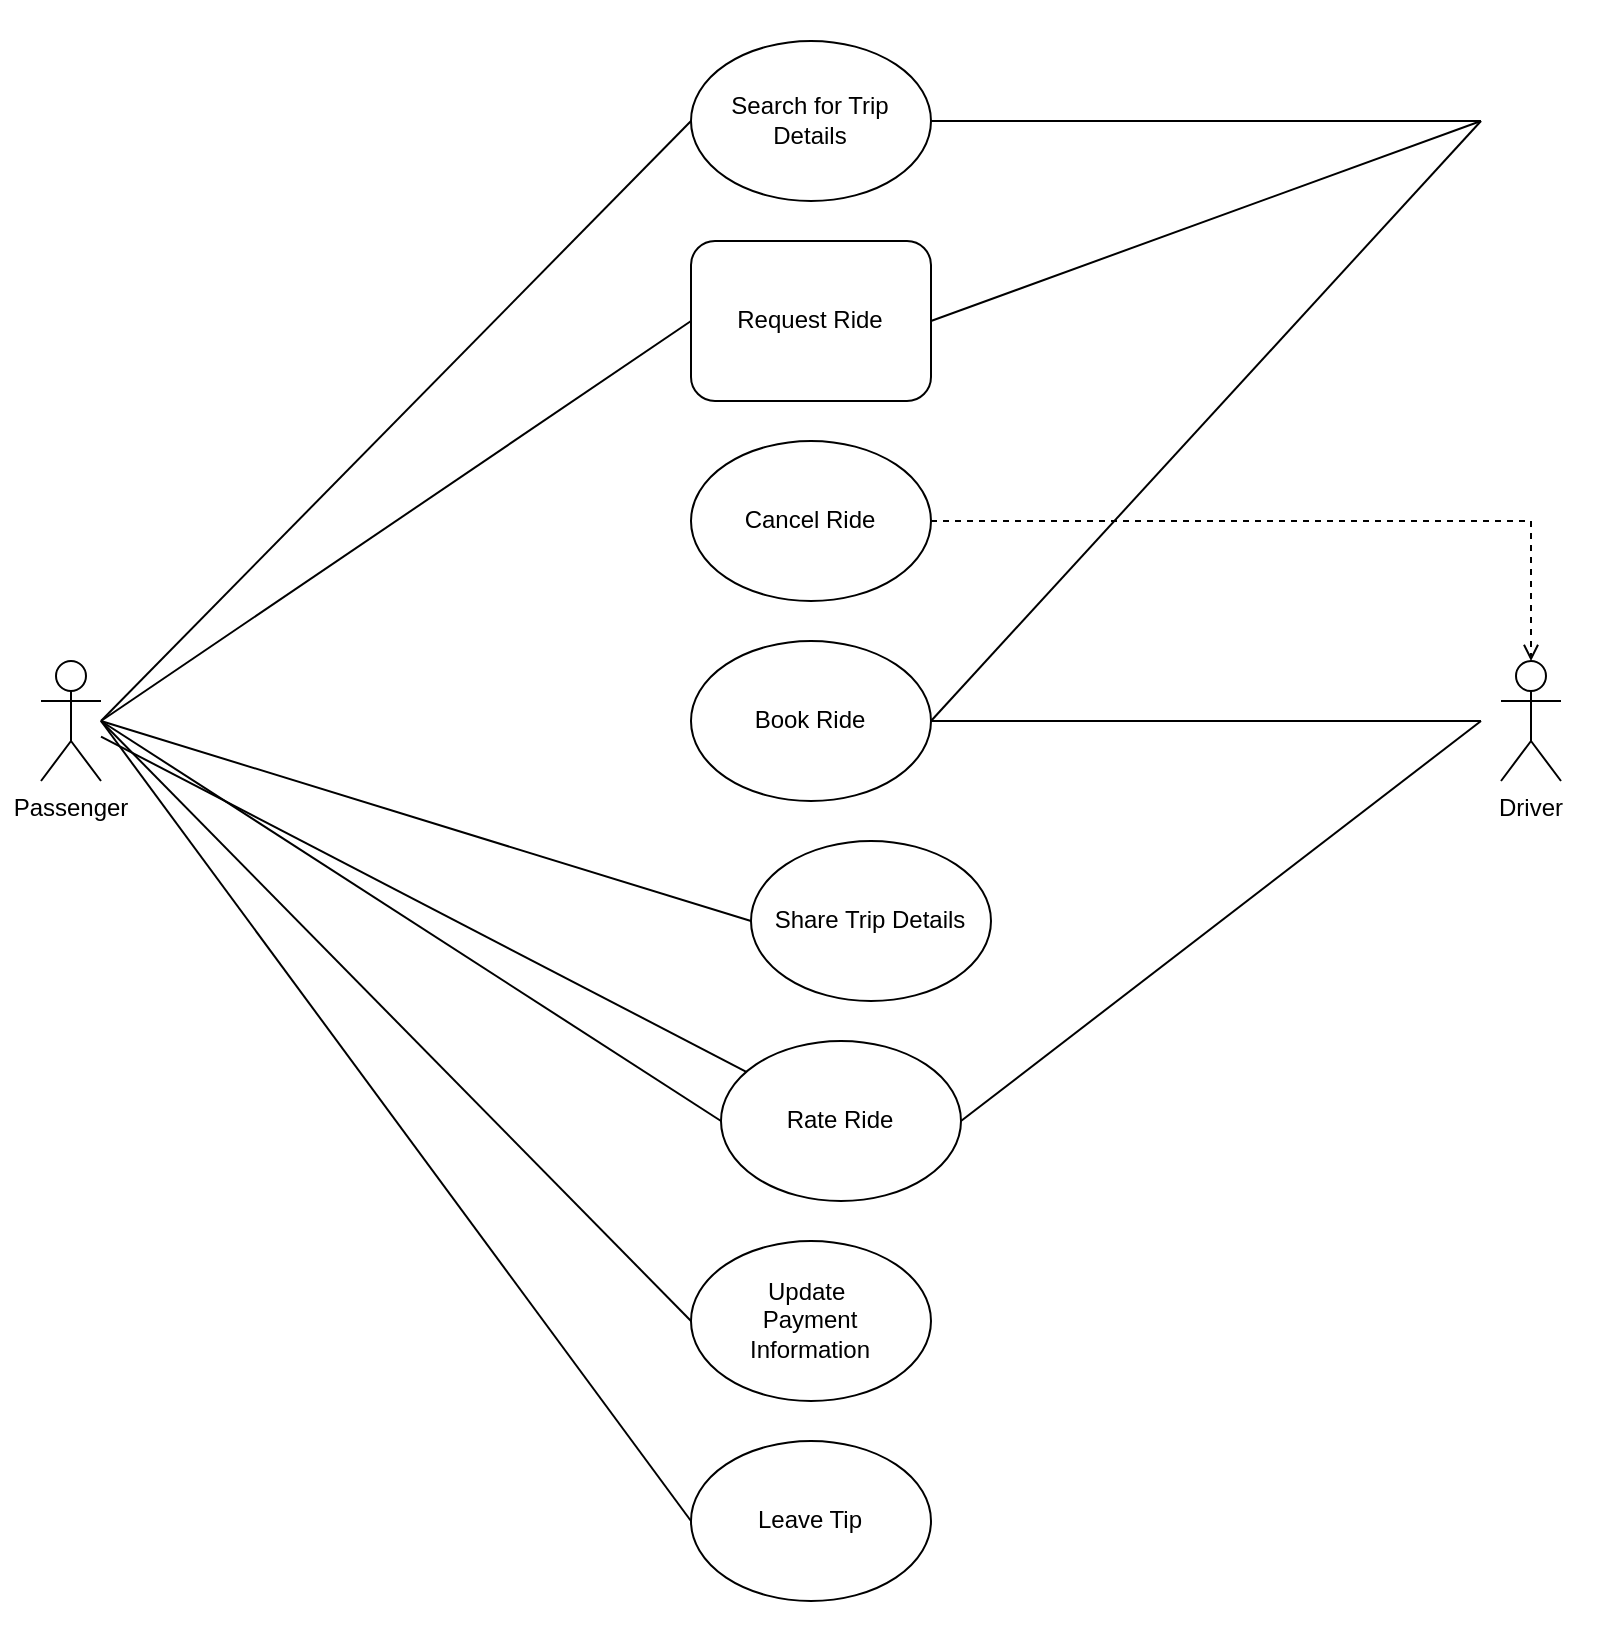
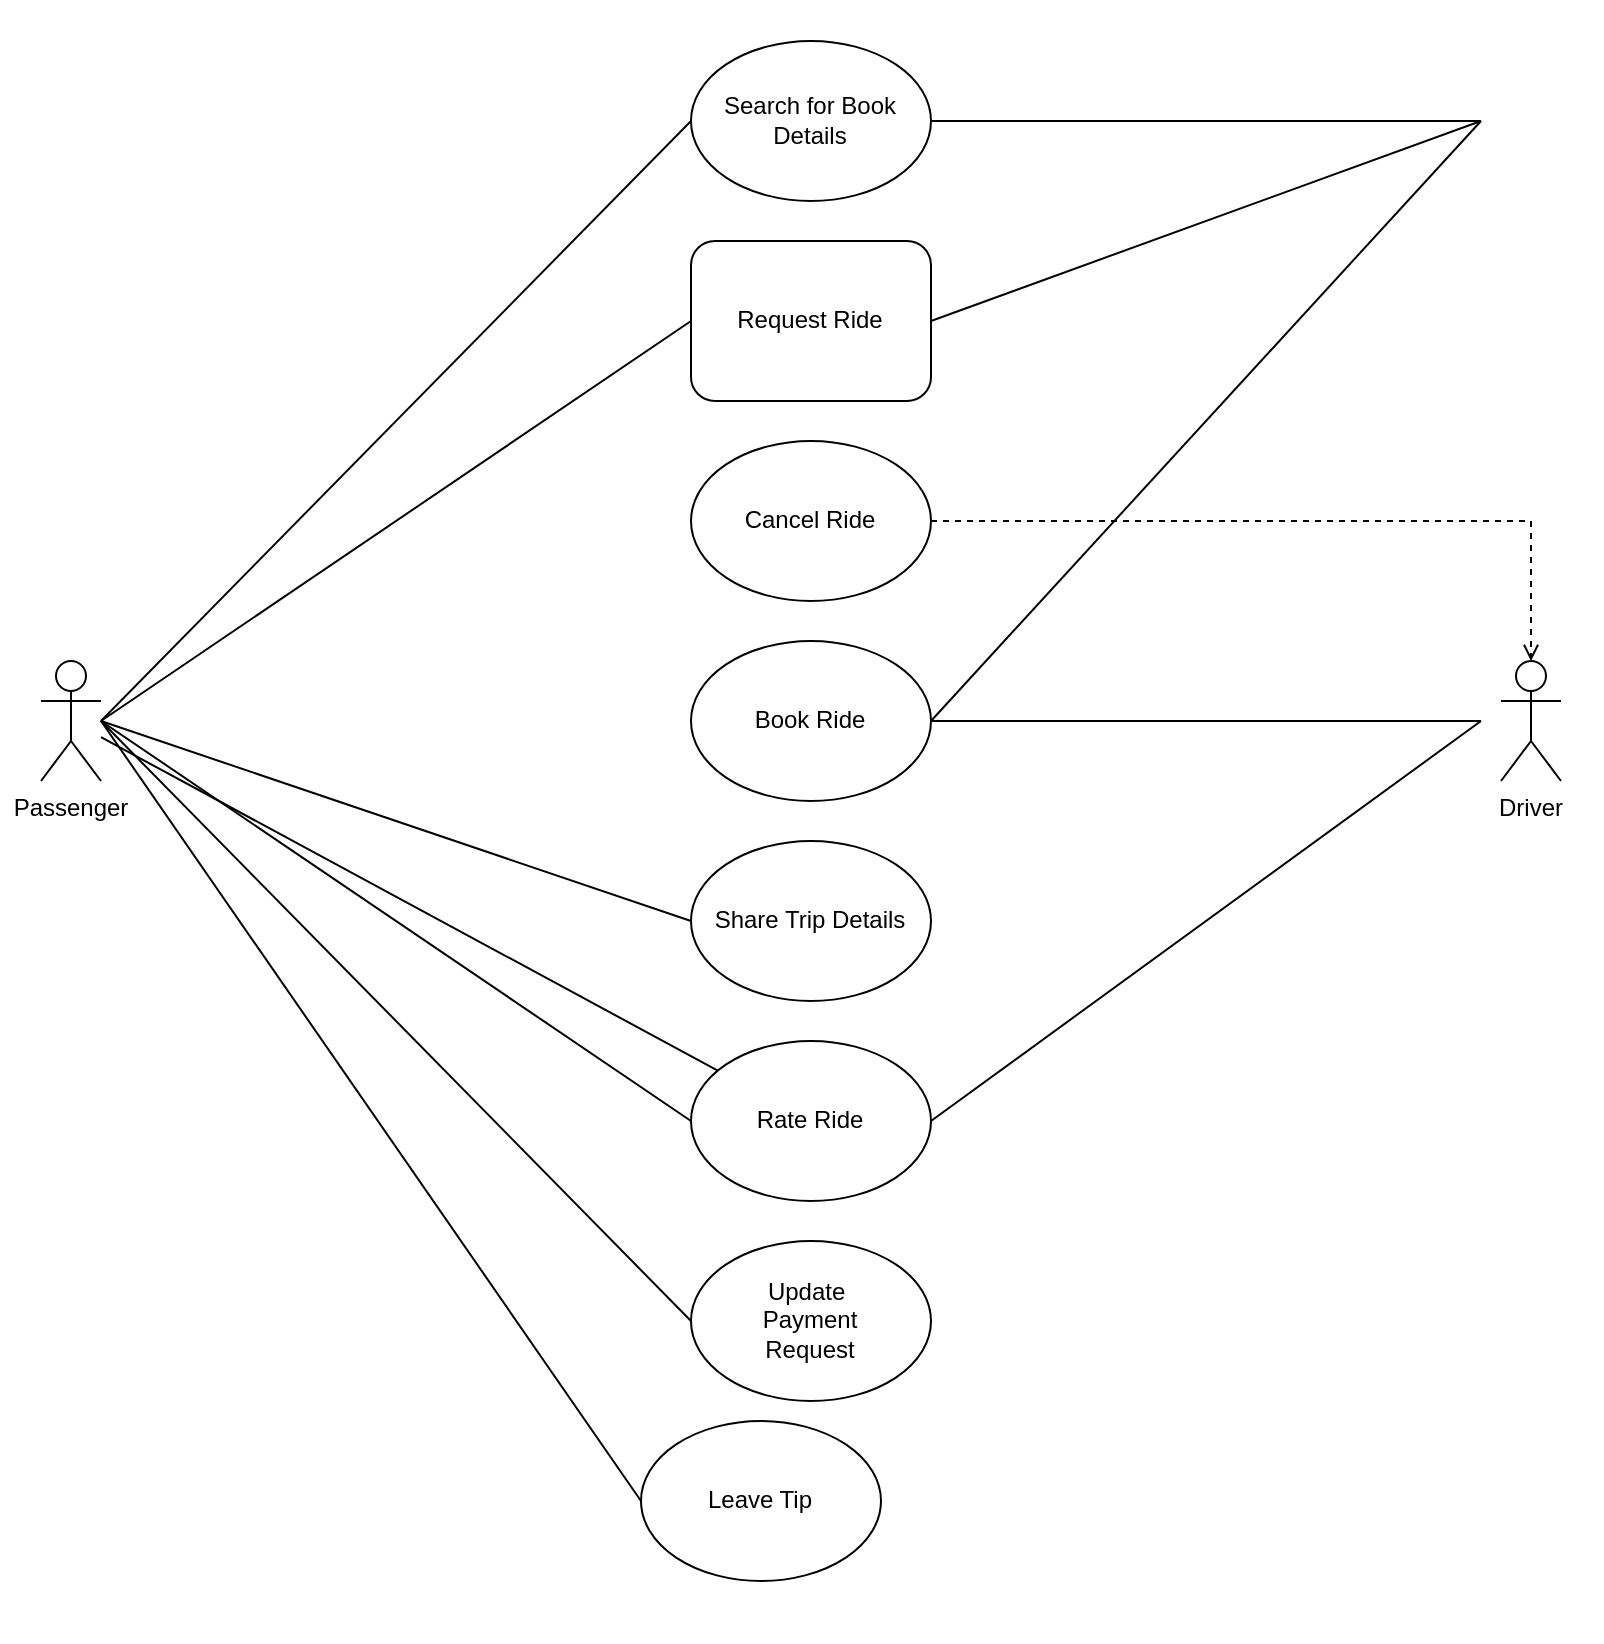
node "Search for Trip Details": label "Search for Trip Details" -> "Search for Book Details"
node "Share Trip Details": moved (871, 921) -> (811, 921)
node "Rate Ride": moved (841, 1121) -> (811, 1121)
node "Update Payment Information": label "Update Payment Information" -> "Update Payment Request"
node "Leave Tip": moved (811, 1521) -> (761, 1501)
